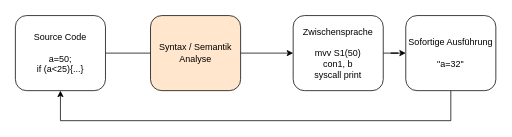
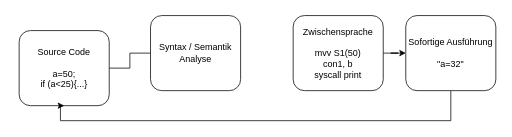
node "Source Code a=50; if (a<25){...}": moved (60, 53) -> (64, 68)
node "Syntax / Semantik Analyse": fillcolor #ffe6cc -> #ffffff
edge "Syntax / Semantik Analyse" -> "Zwischensprache mvv S1(50) con1, b syscall print": removed
